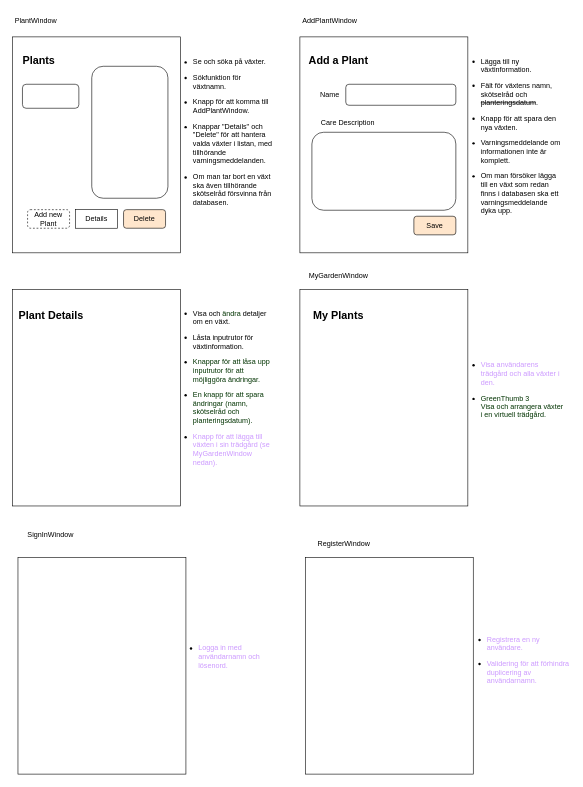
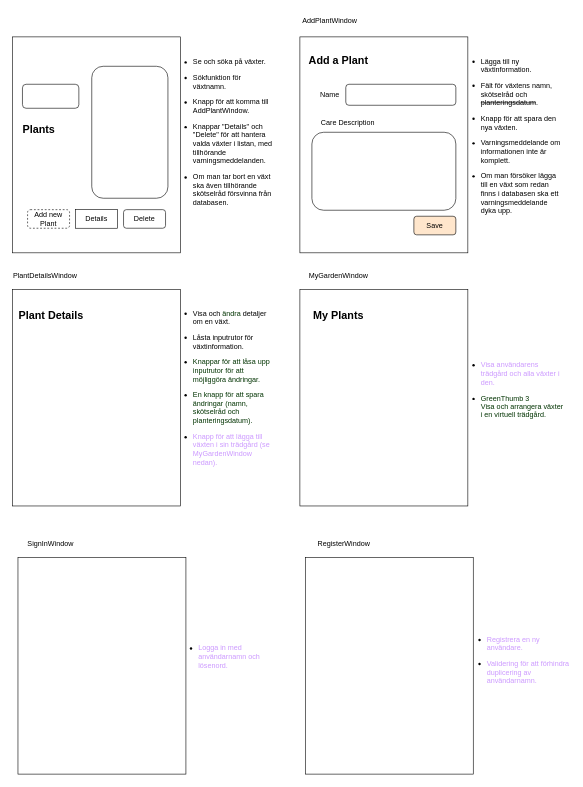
node "PlantWindow": removed
node "Plants": moved (39, 60) -> (39, 129)
node "Delete": fillcolor #ffe6cc -> #ffffff
node "PlantDetailsWindow": added
node "SignInWindow": moved (50, 535) -> (50, 544)
